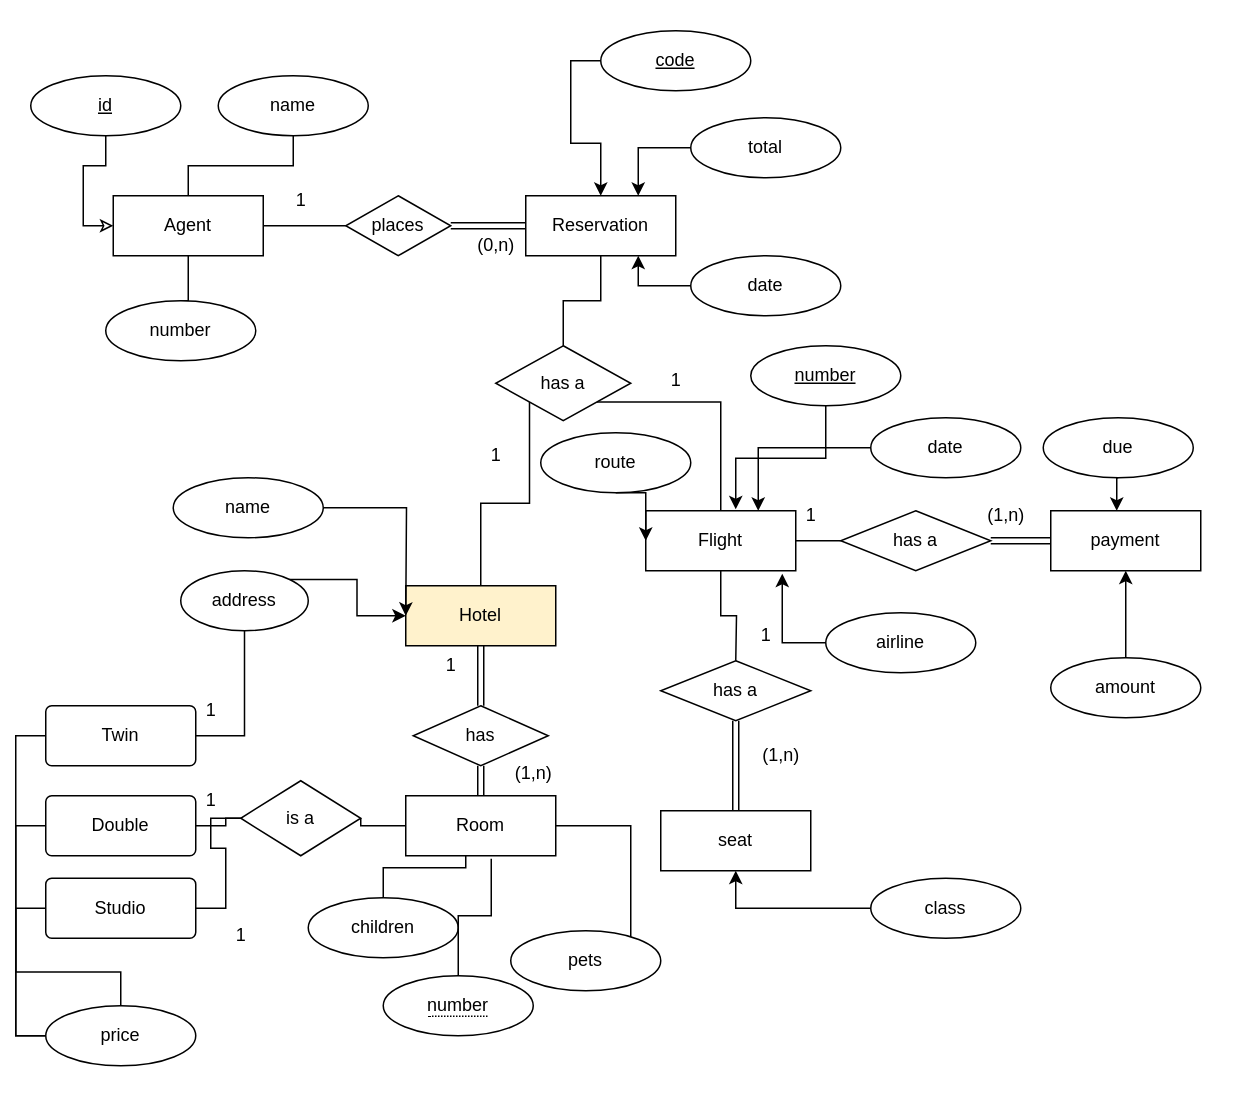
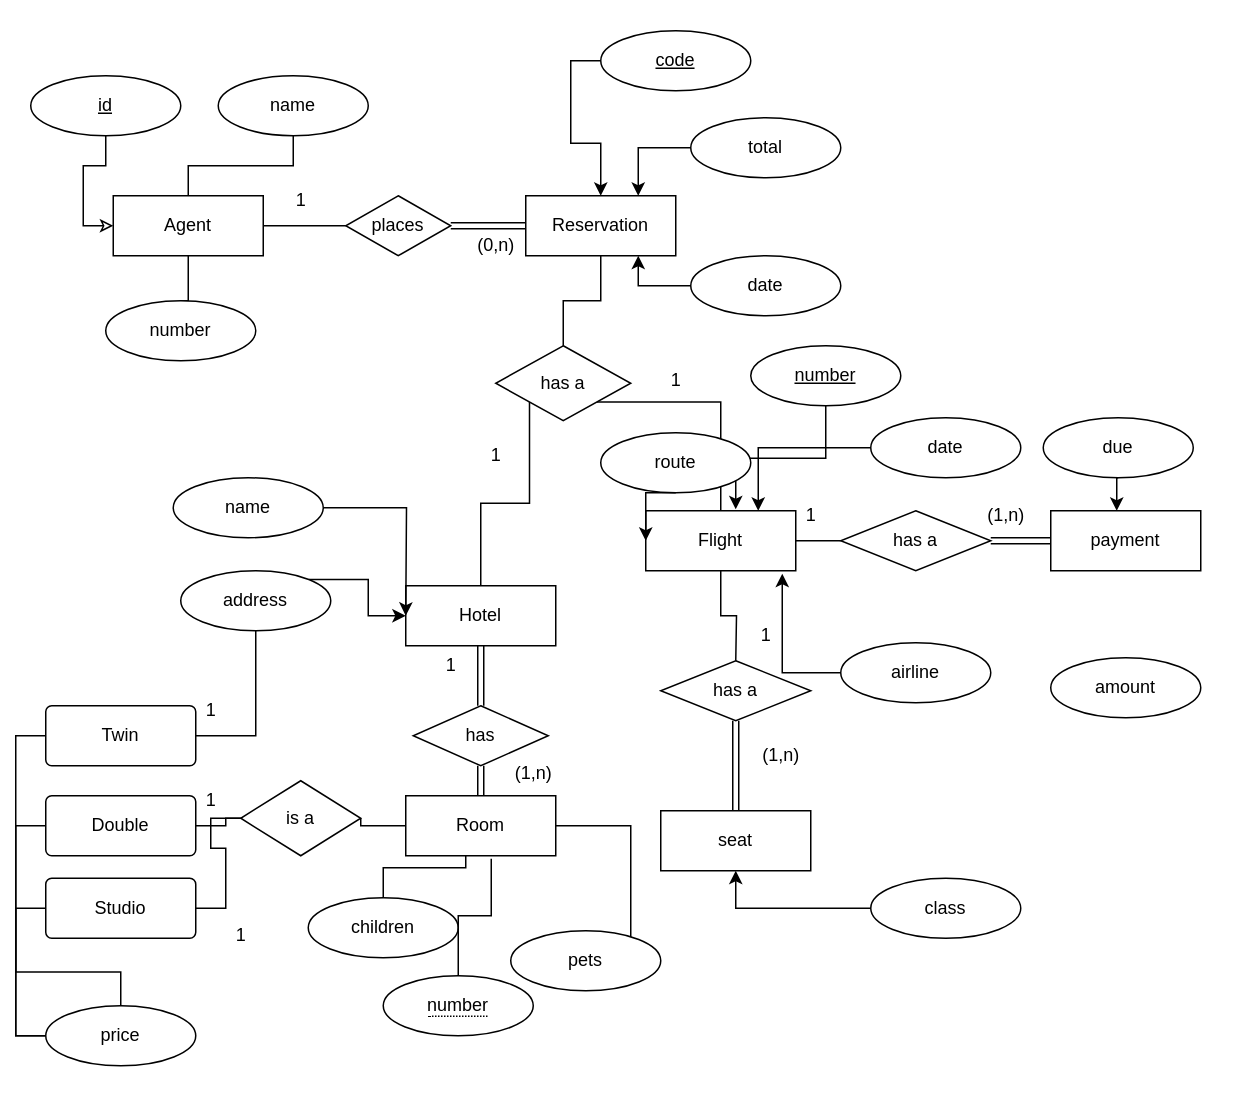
node "route": moved (616, 463) -> (676, 463)
node "address": size 128x60 -> 150x60
node "Hotel": fillcolor #fff2cc -> #ffffff
edge "amount" -> "payment": removed
node "airline": moved (901, 643) -> (916, 673)
